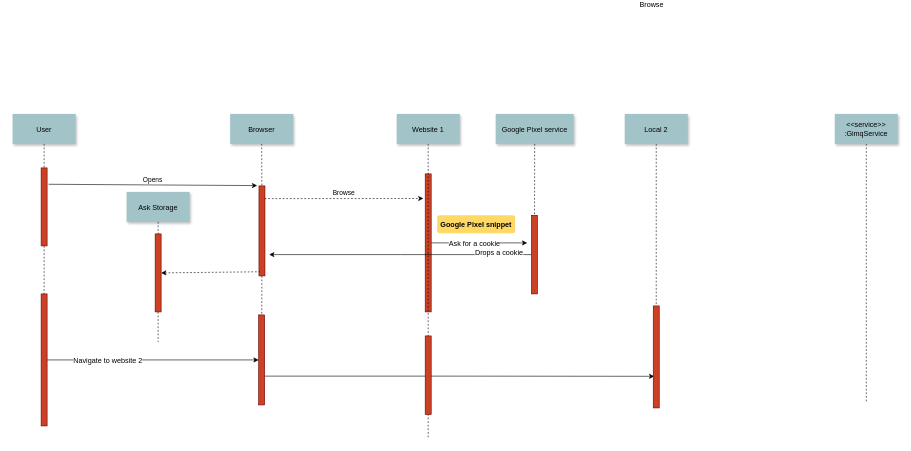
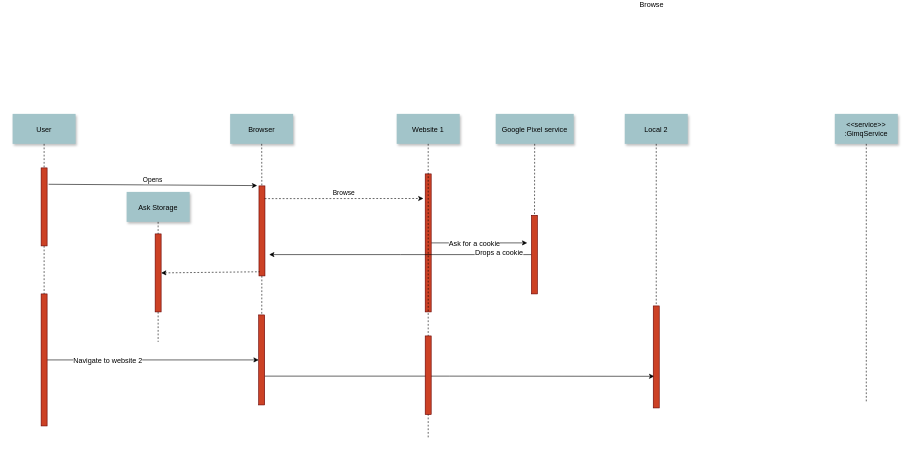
node "Google Pixel snippet": removed
